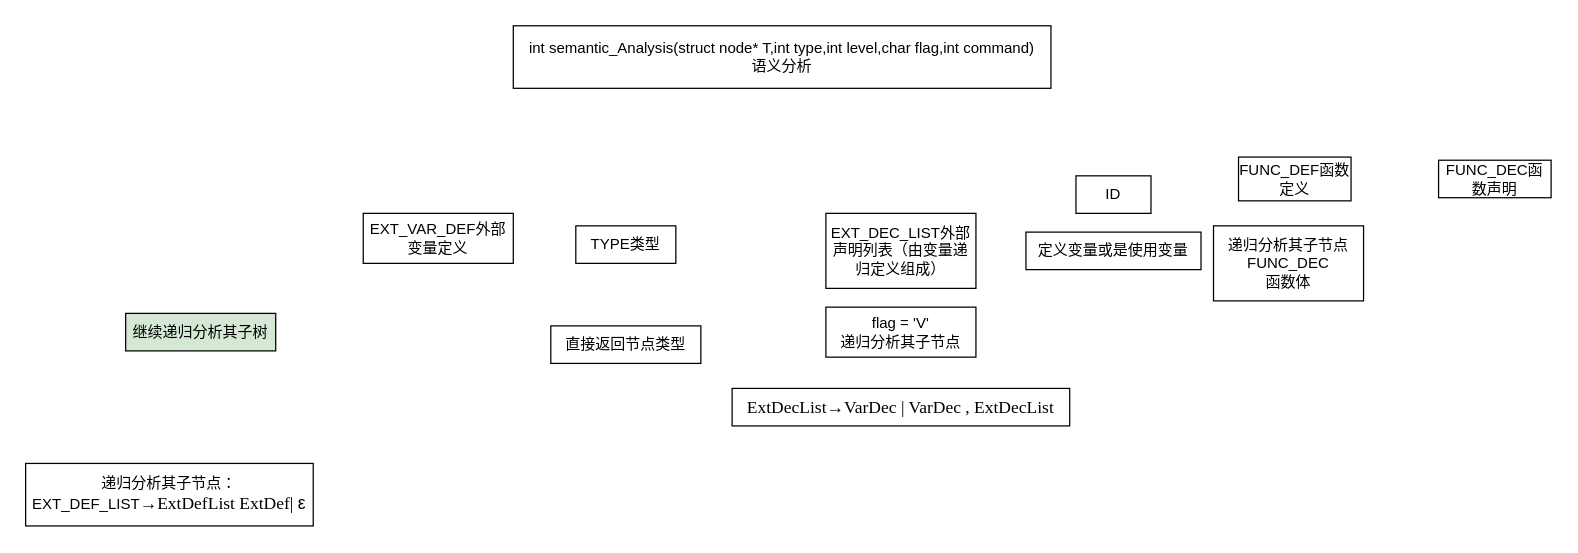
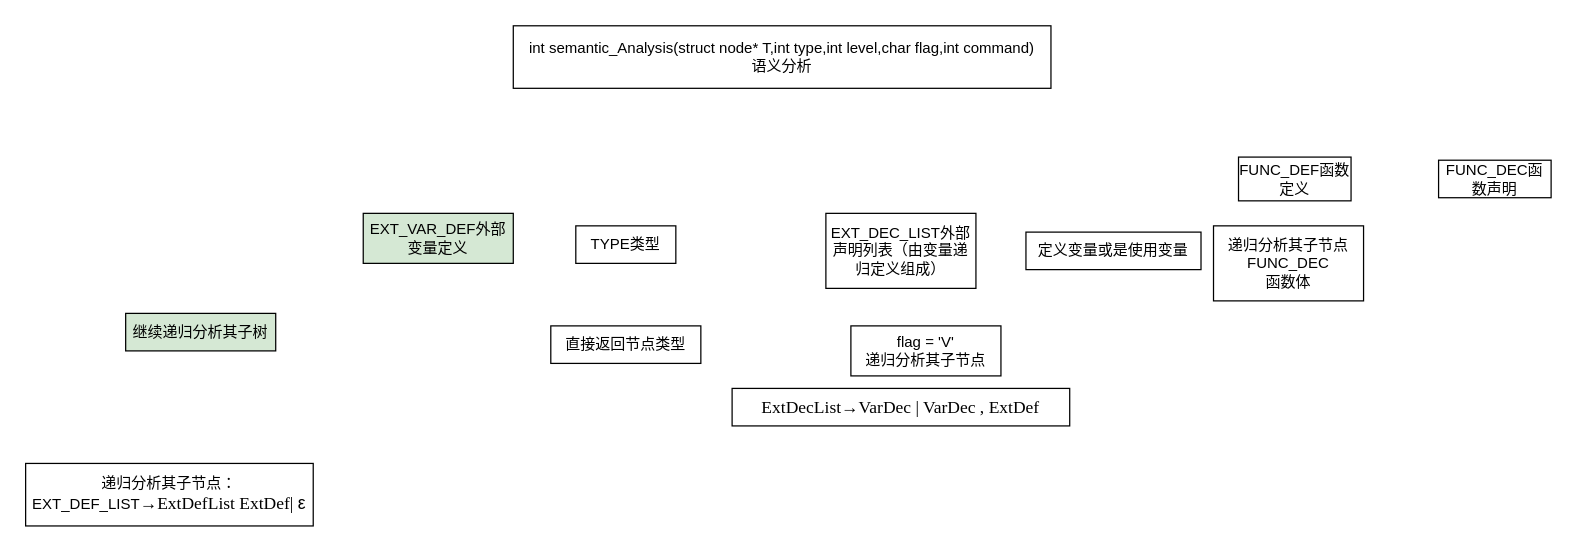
node "ID": removed
node "EXT_VAR_DEF外部变量定义": fillcolor #ffffff -> #d5e8d4
node "flag = 'V' 递归分析其子节点": moved (901, 332) -> (926, 351)
node "ExtDecList→VarDec | VarDec , ExtDecList": label "ExtDecList→VarDec | VarDec , ExtDecList" -> "ExtDecList→VarDec | VarDec , ExtDef"
